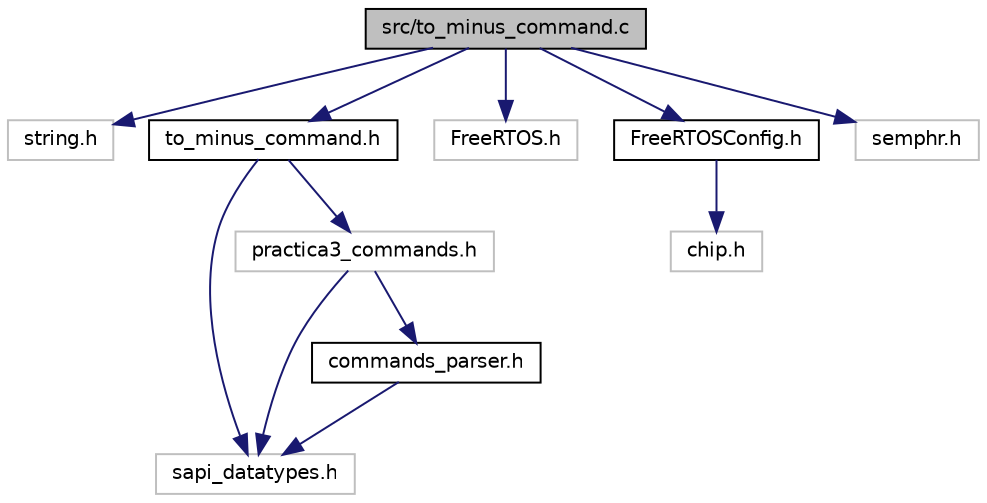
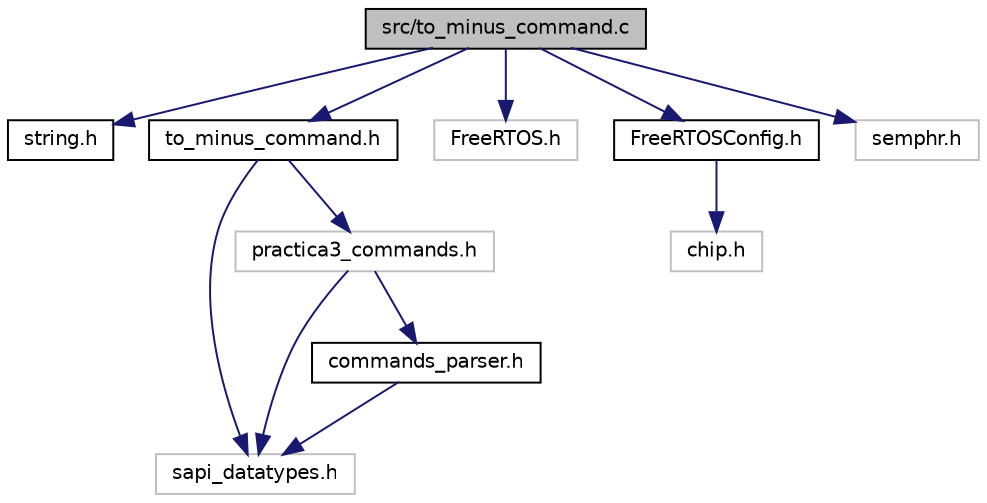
node "string.h": color grey75 -> black
